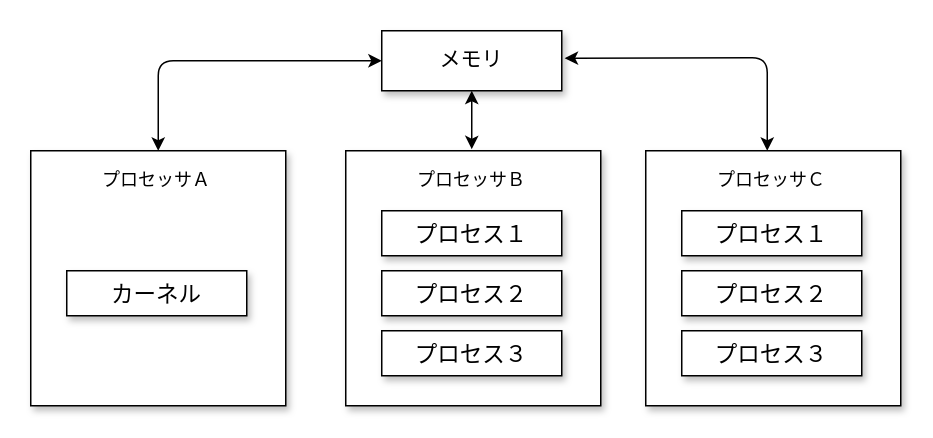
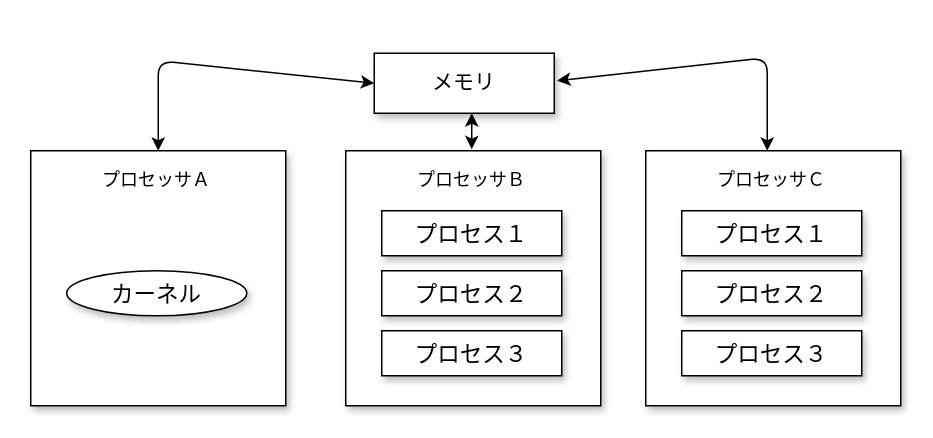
node "メモリ": moved (472, 61) -> (464, 83)
node "カーネル": shape rectangle -> ellipse
